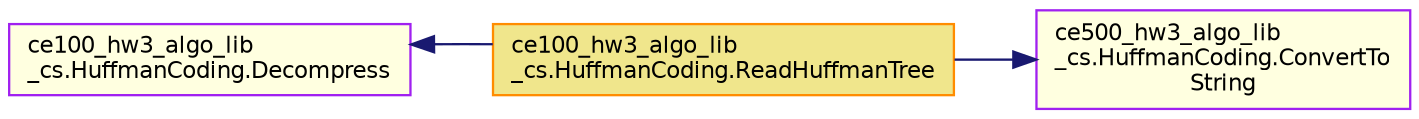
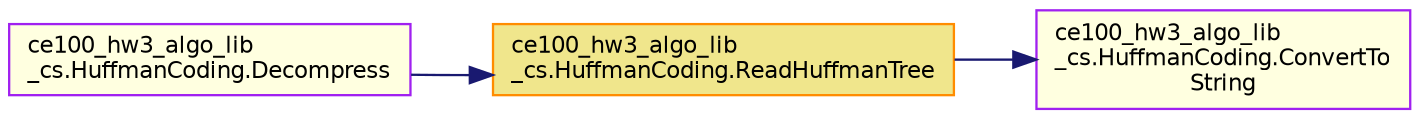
edge "ce100_hw3_algo_lib _cs.HuffmanCoding.ReadHuffmanTree" -> "ce100_hw3_algo_lib _cs.HuffmanCoding.Decompress": reversed
node "ce500_hw3_algo_lib _cs.HuffmanCoding.ConvertTo String": label "ce500_hw3_algo_lib _cs.HuffmanCoding.ConvertTo String" -> "ce100_hw3_algo_lib _cs.HuffmanCoding.ConvertTo String"
